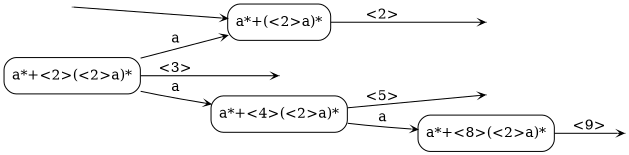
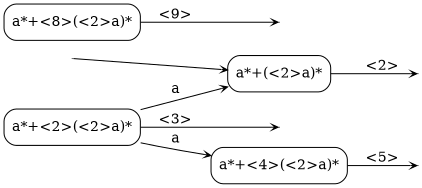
edge "a*+<4>(<2>a)*" -> "a*+<8>(<2>a)*": removed, label "a"
